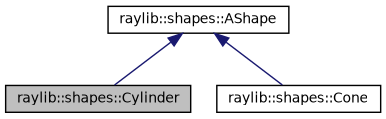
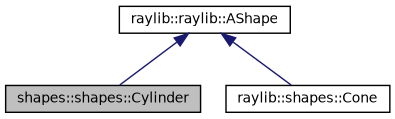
node "raylib::shapes::AShape": label "raylib::shapes::AShape" -> "raylib::raylib::AShape"
node "raylib::shapes::Cylinder": label "raylib::shapes::Cylinder" -> "shapes::shapes::Cylinder"
